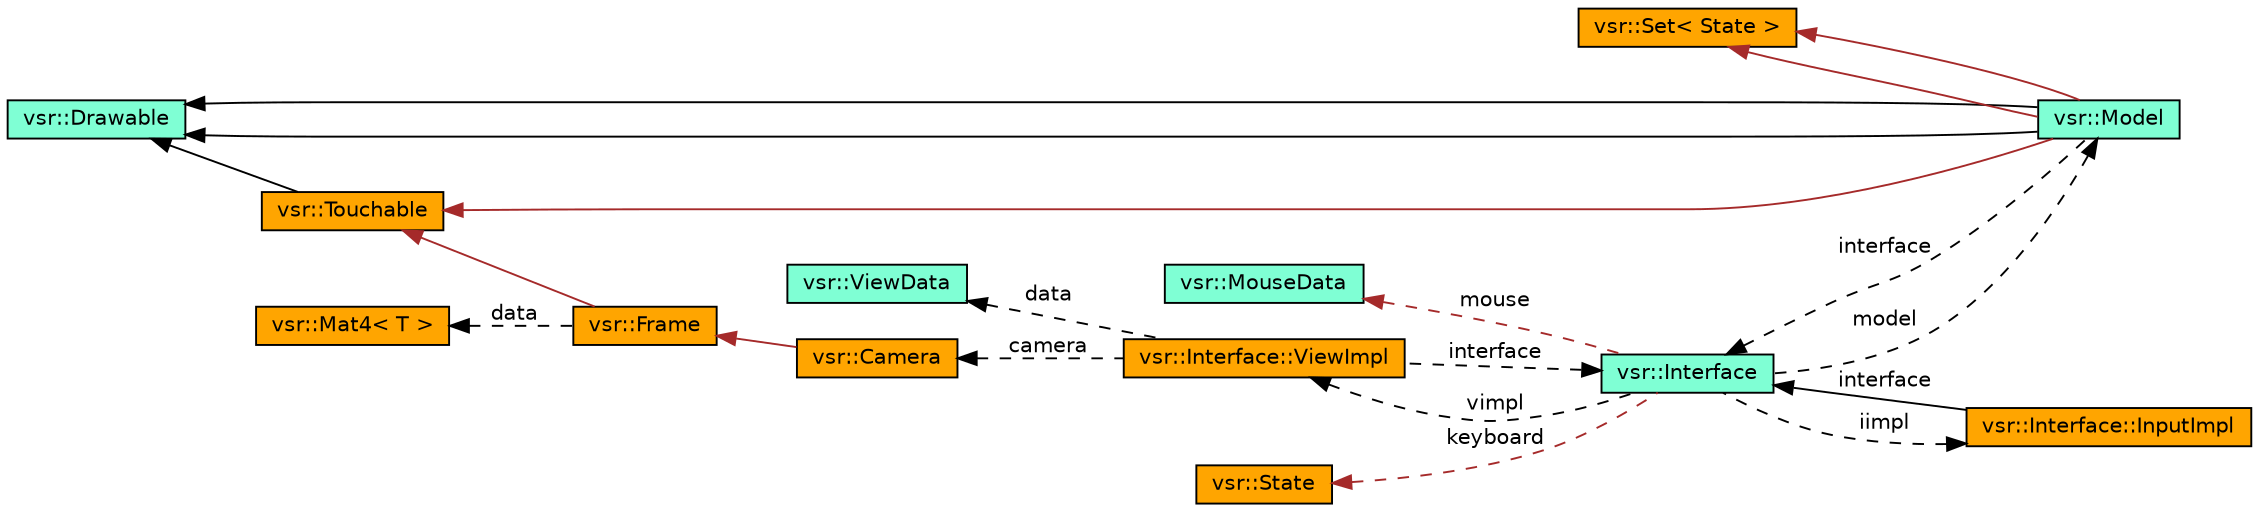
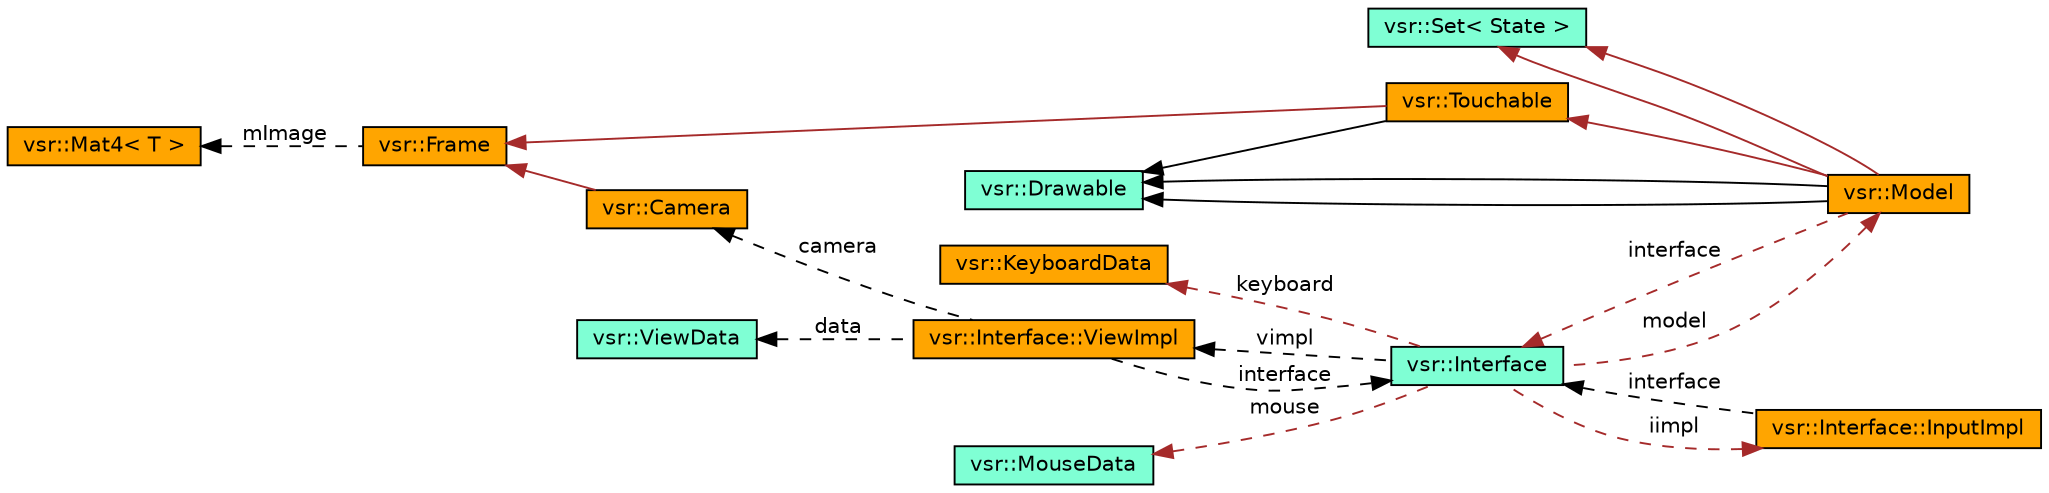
node "vsr::Set< State >": fillcolor orange -> aquamarine
node "vsr::Model": fillcolor aquamarine -> orange
edge "vsr::Model" -> "vsr::Interface": color black -> brown
edge "vsr::Frame" -> "vsr::Touchable": reversed
edge "vsr::Interface" -> "vsr::Model": color black -> brown
edge "vsr::Frame" -> "vsr::Mat4< T >": label " data" -> " mImage"
edge "vsr::Interface::InputImpl" -> "vsr::Interface": style solid -> dashed
edge "vsr::Interface" -> "vsr::Interface::InputImpl": color black -> brown
node "vsr::State": label "vsr::State" -> "vsr::KeyboardData"
